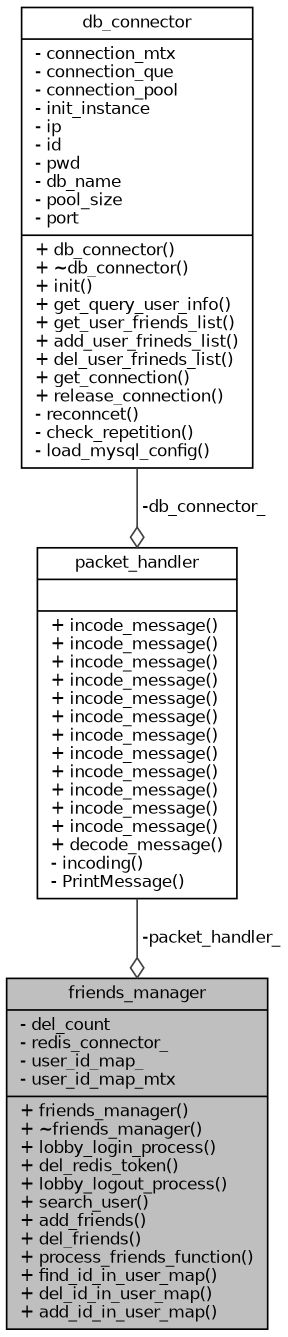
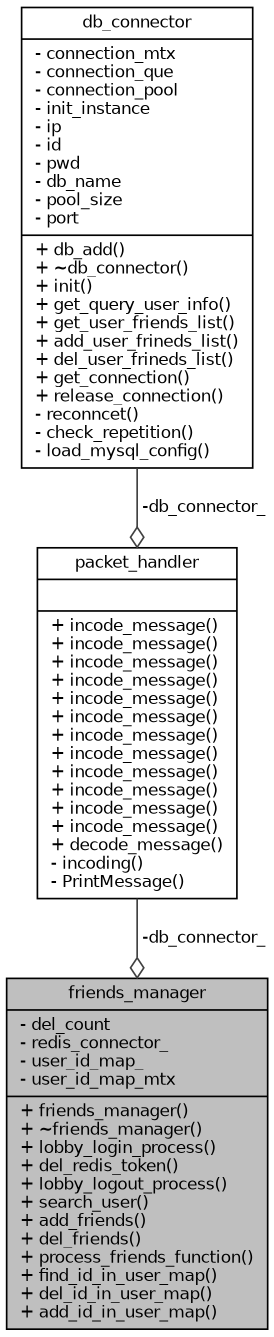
node "db_connector": text "+ db_connector()" -> "+ db_add()"
edge "packet_handler" -> "friends_manager": label " -packet_handler_" -> " -db_connector_"
